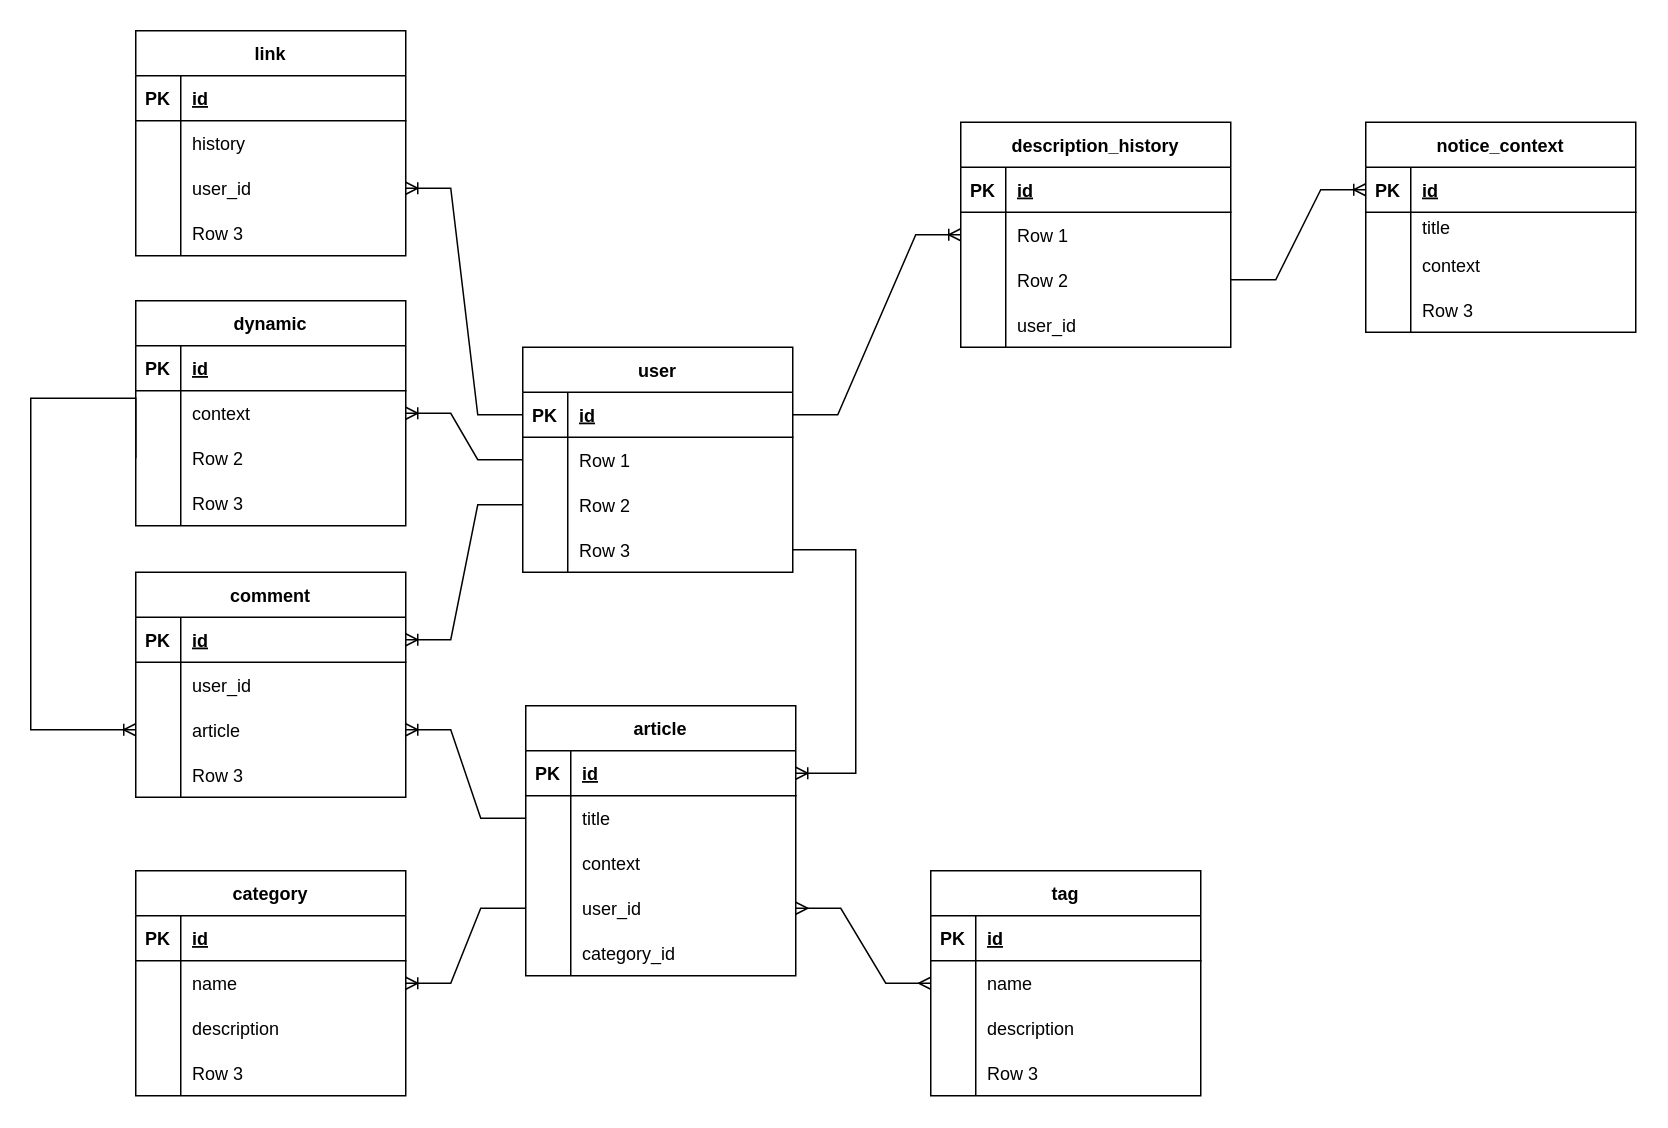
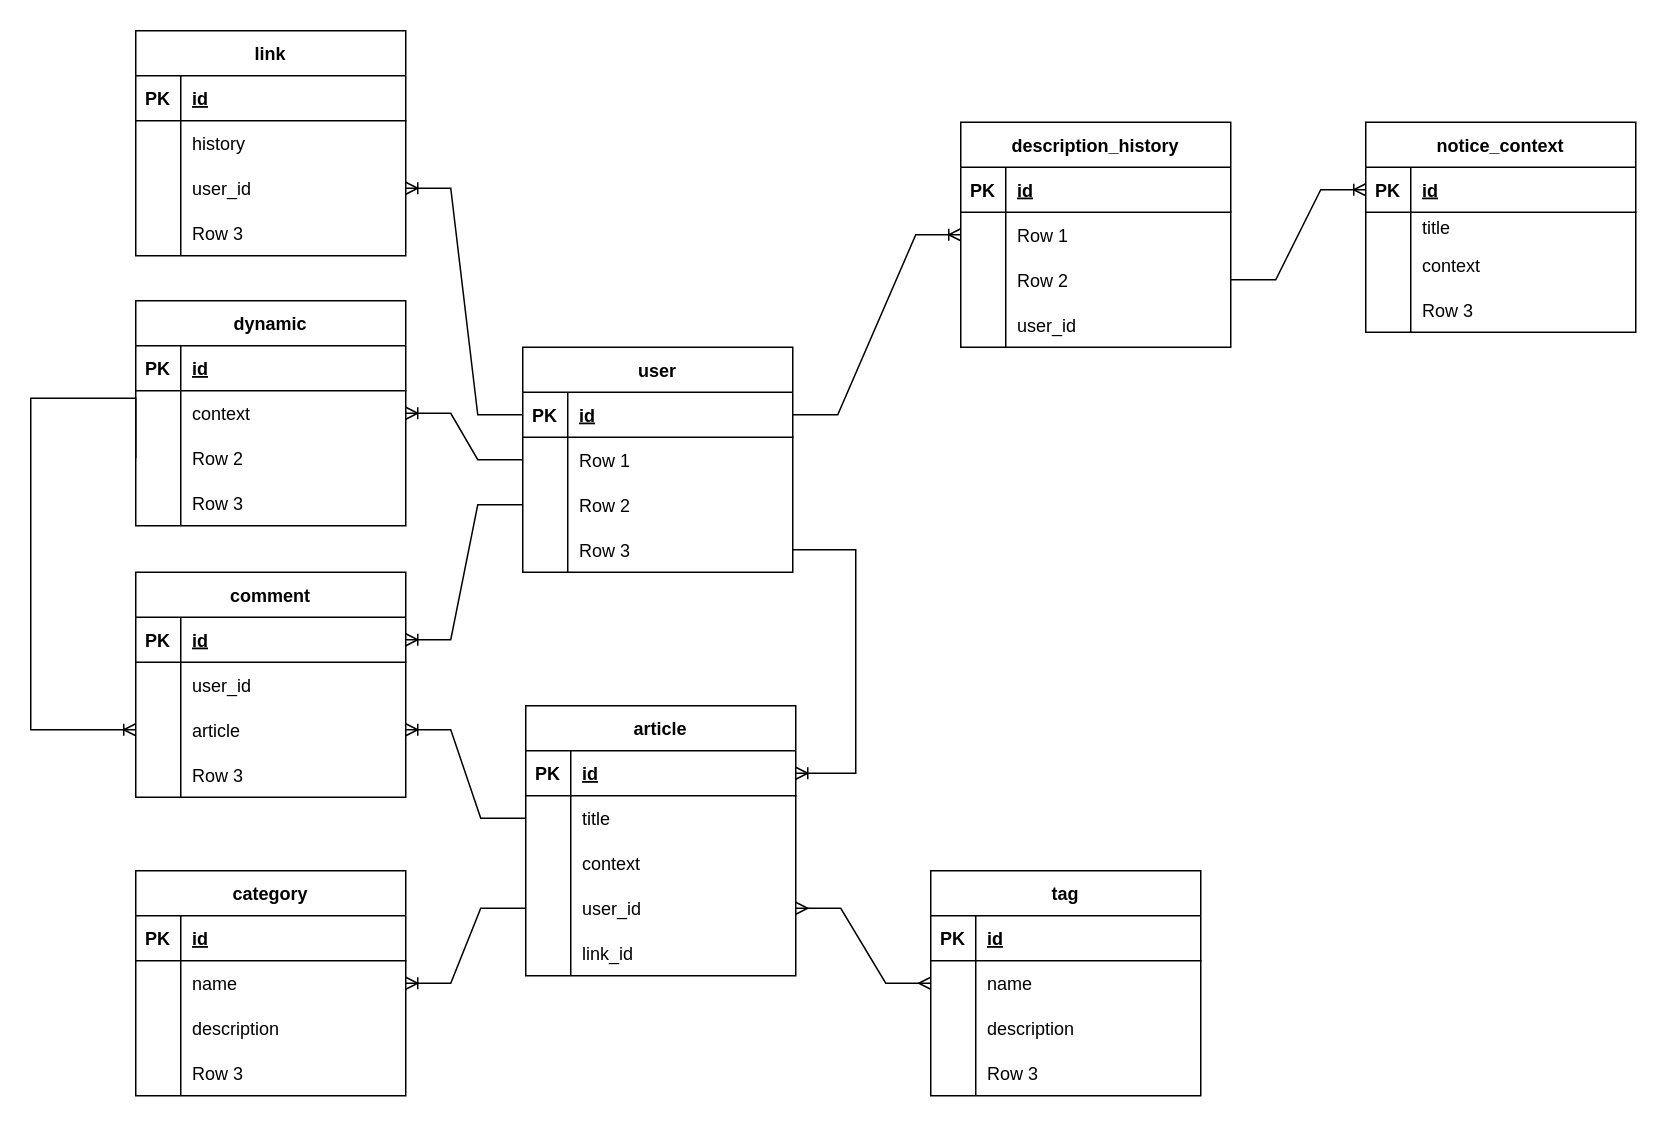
node "category_id": label "category_id" -> "link_id"
